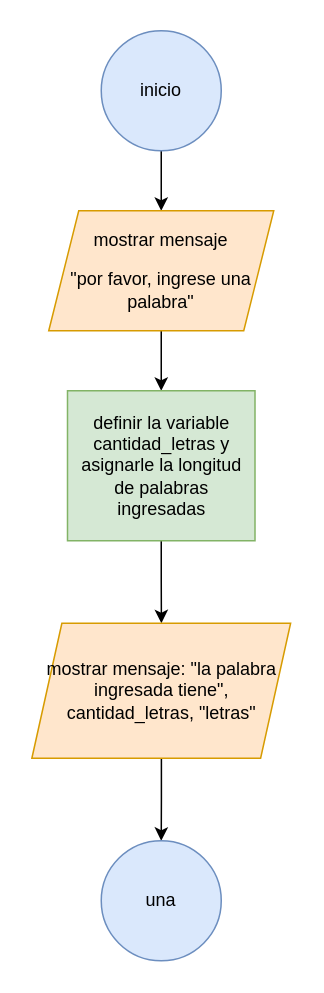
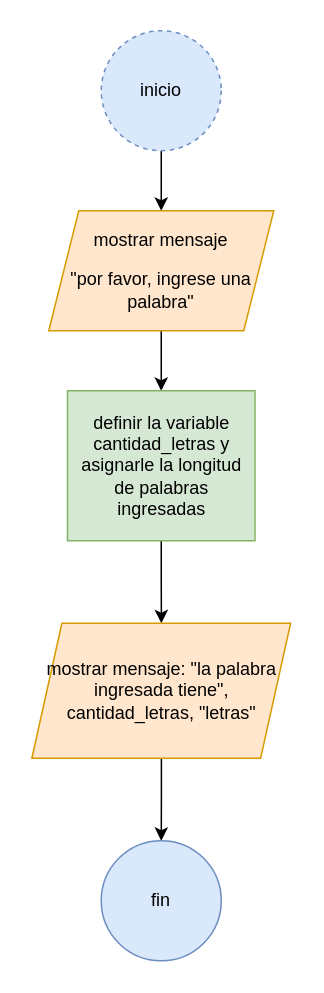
node "inicio": style solid -> dashed
node "una": label "una" -> "fin"
